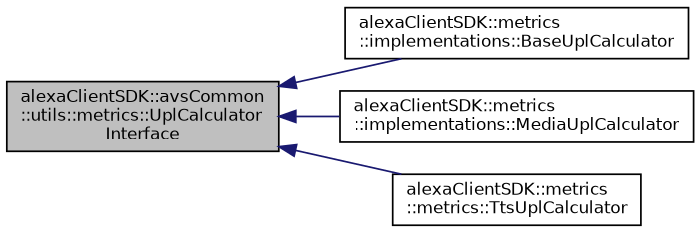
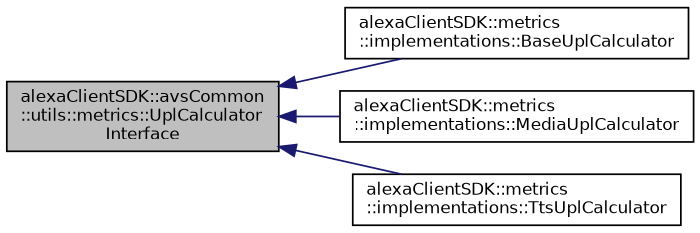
node "alexaClientSDK::metrics ::metrics::TtsUplCalculator": label "alexaClientSDK::metrics ::metrics::TtsUplCalculator" -> "alexaClientSDK::metrics ::implementations::TtsUplCalculator"
